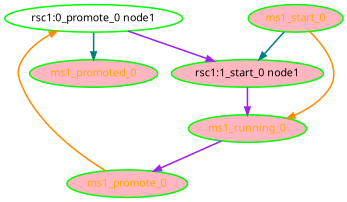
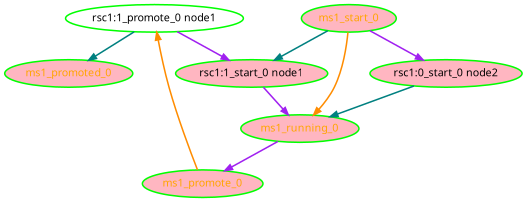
node "rsc1:0_promote_0 node1": label "rsc1:0_promote_0 node1" -> "rsc1:1_promote_0 node1"
node "rsc1:0_start_0 node2": added
